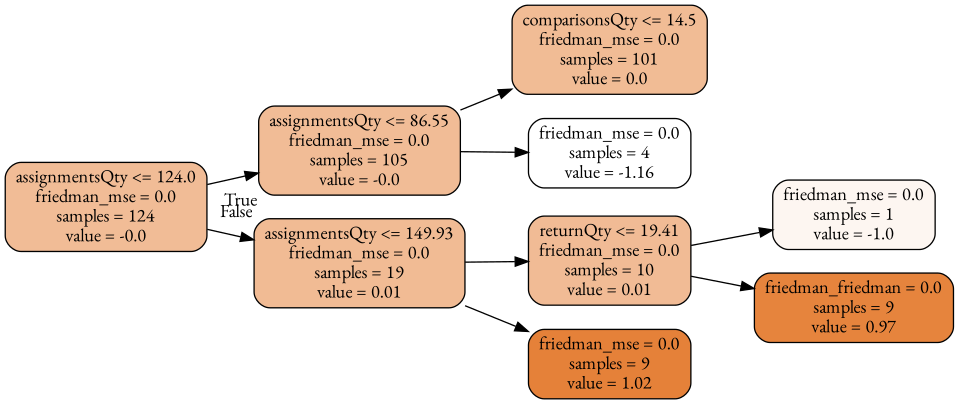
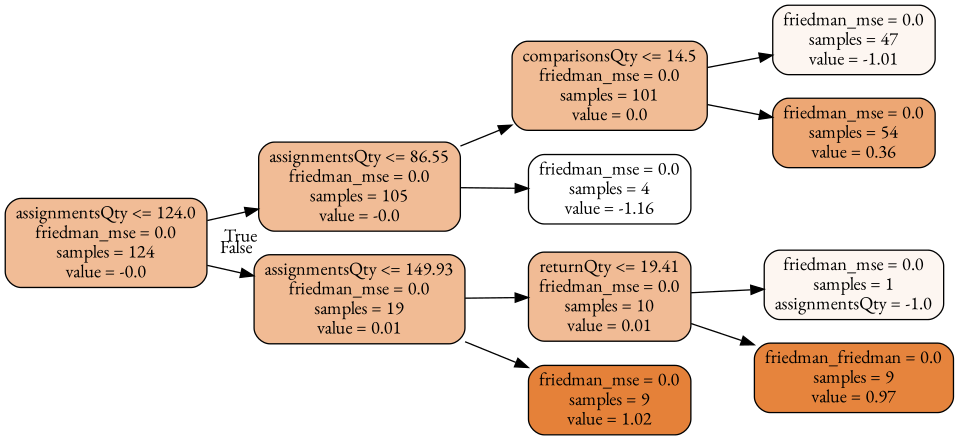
node "friedman_mse = 0.0 samples = 47 value = -1.01": added
node "friedman_mse = 0.0 samples = 54 value = 0.36": added
node "friedman_mse = 0.0 samples = 1 value = -1.0": label "friedman_mse = 0.0 samples = 1 value = -1.0" -> "friedman_mse = 0.0 samples = 1 assignmentsQty = -1.0"
